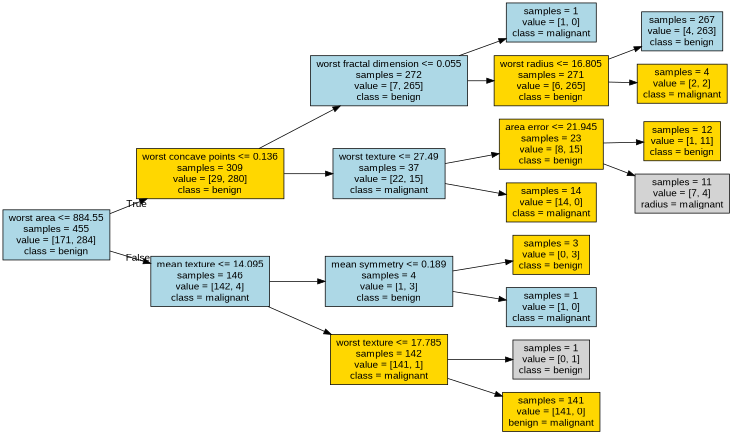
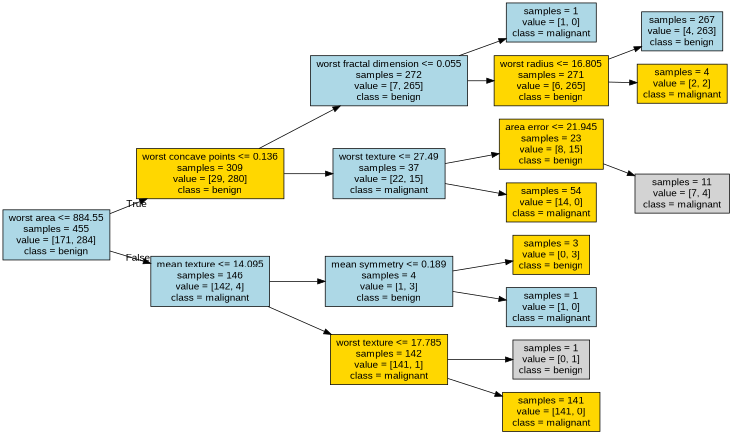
node "samples = 12 value = [1, 11] class = benign": removed
node "samples = 11 value = [7, 4] radius = malignant": label "samples = 11 value = [7, 4] radius = malignant" -> "samples = 11 value = [7, 4] class = malignant"
node "samples = 14 value = [14, 0] class = malignant": label "samples = 14 value = [14, 0] class = malignant" -> "samples = 54 value = [14, 0] class = malignant"
node "samples = 141 value = [141, 0] benign = malignant": label "samples = 141 value = [141, 0] benign = malignant" -> "samples = 141 value = [141, 0] class = malignant"
